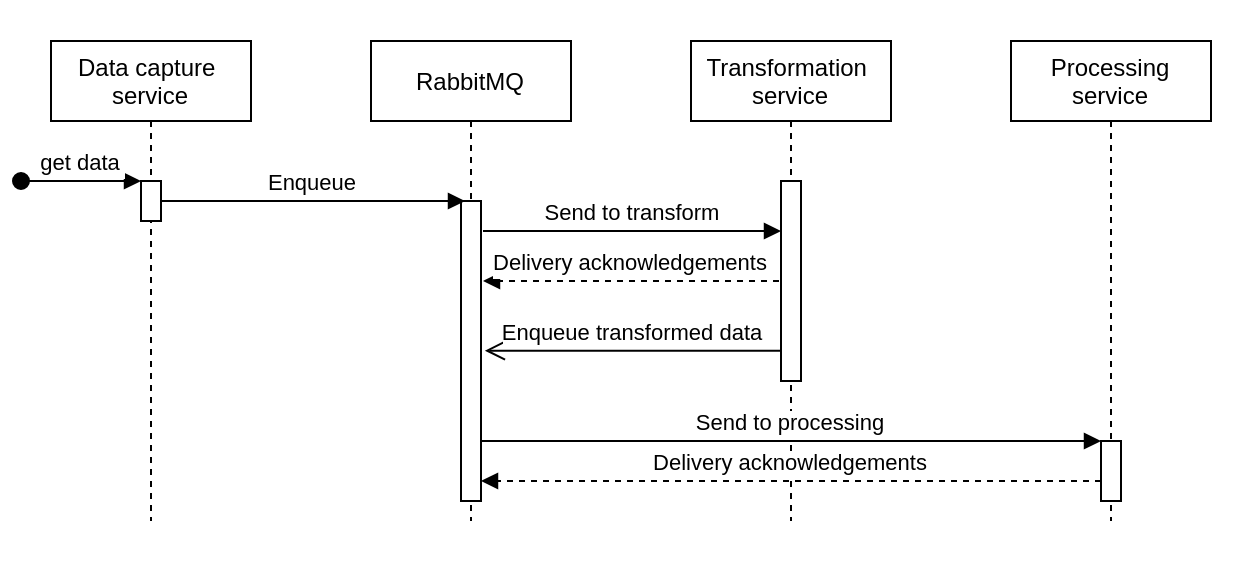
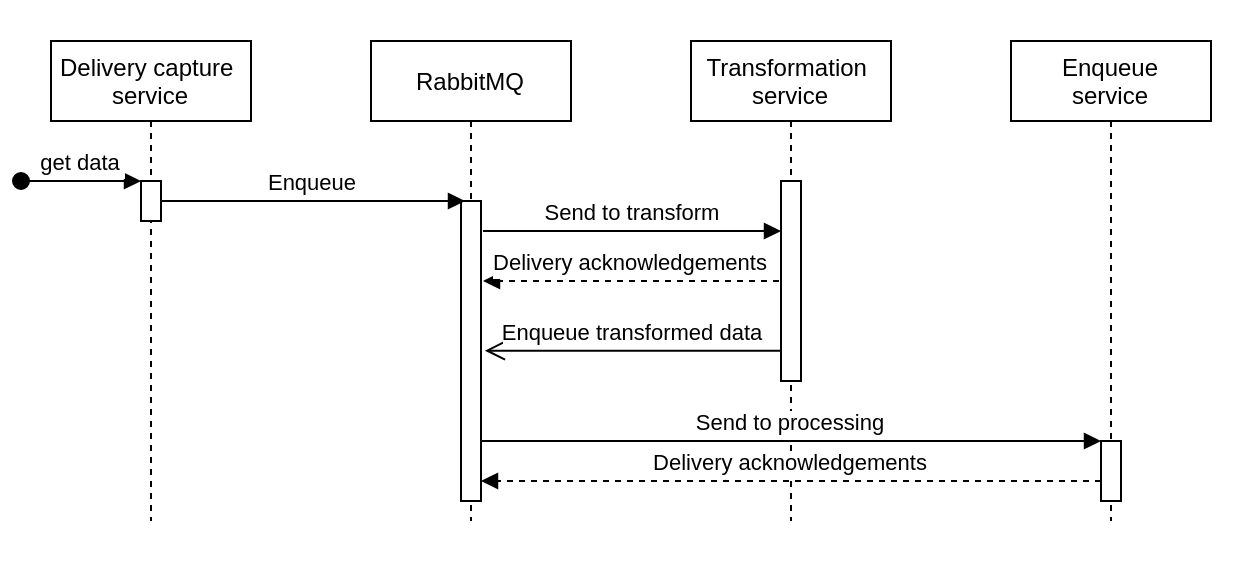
node "Data capture service": label "Data capture service" -> "Delivery capture service"
node "Processing service": label "Processing service" -> "Enqueue service"
